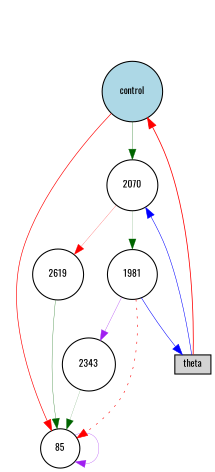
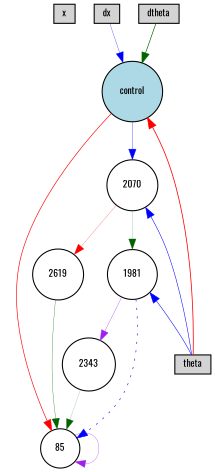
node "x": added
node "dx": added
node "dtheta": added
edge "control" -> "2070": color darkgreen -> blue
edge "1981" -> "theta": reversed
edge "1981" -> "85": color red -> blue
